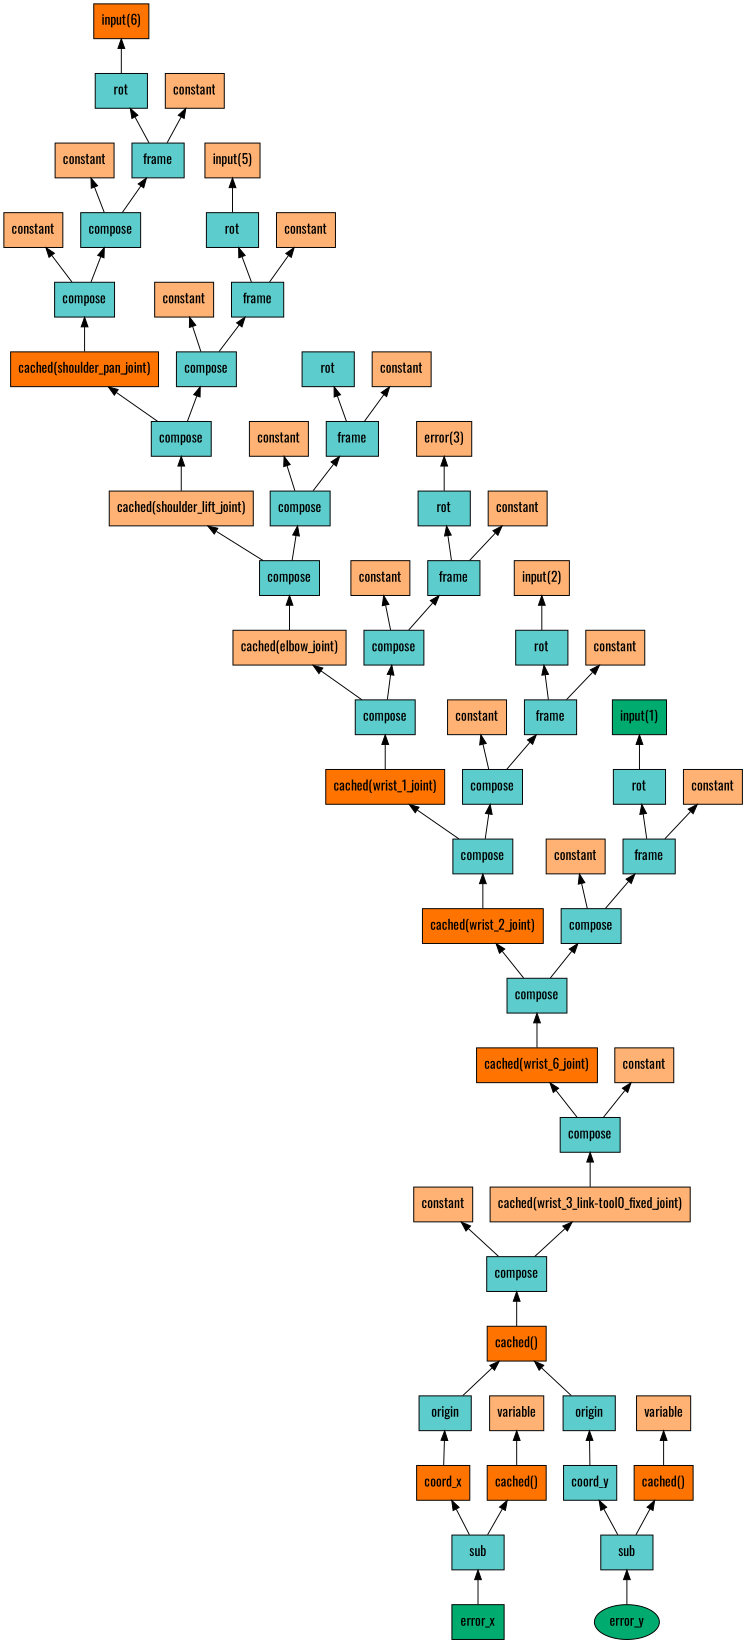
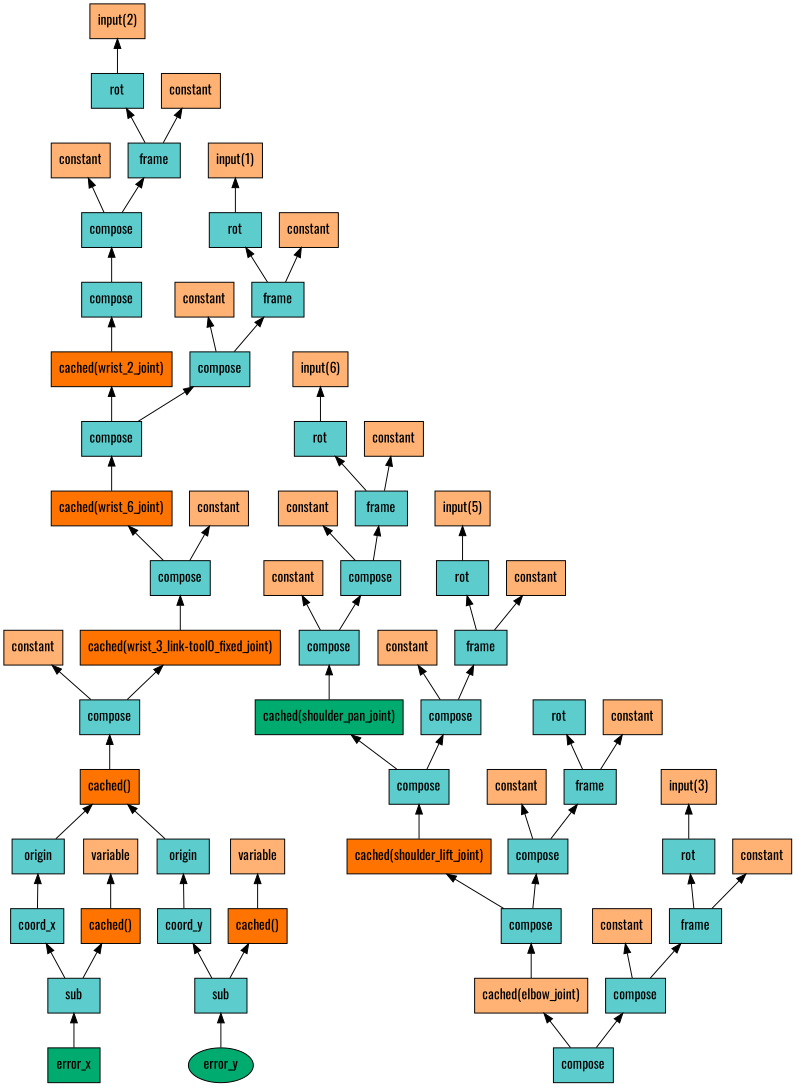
node "input(6)": fillcolor #ff7400 -> #ffb273
node "cached(shoulder_pan_joint)": fillcolor #ff7400 -> #00ab6f
node "error(3)": label "error(3)" -> "input(3)"
node "cached(shoulder_lift_joint)": fillcolor #ffb273 -> #ff7400
node "input(1)": fillcolor #00ab6f -> #ffb273
node "cached(wrist_1_joint)": removed
node "cached(wrist_3_link-tool0_fixed_joint)": fillcolor #ffb273 -> #ff7400
node "coord_x": fillcolor #ff7400 -> #5ccccc
